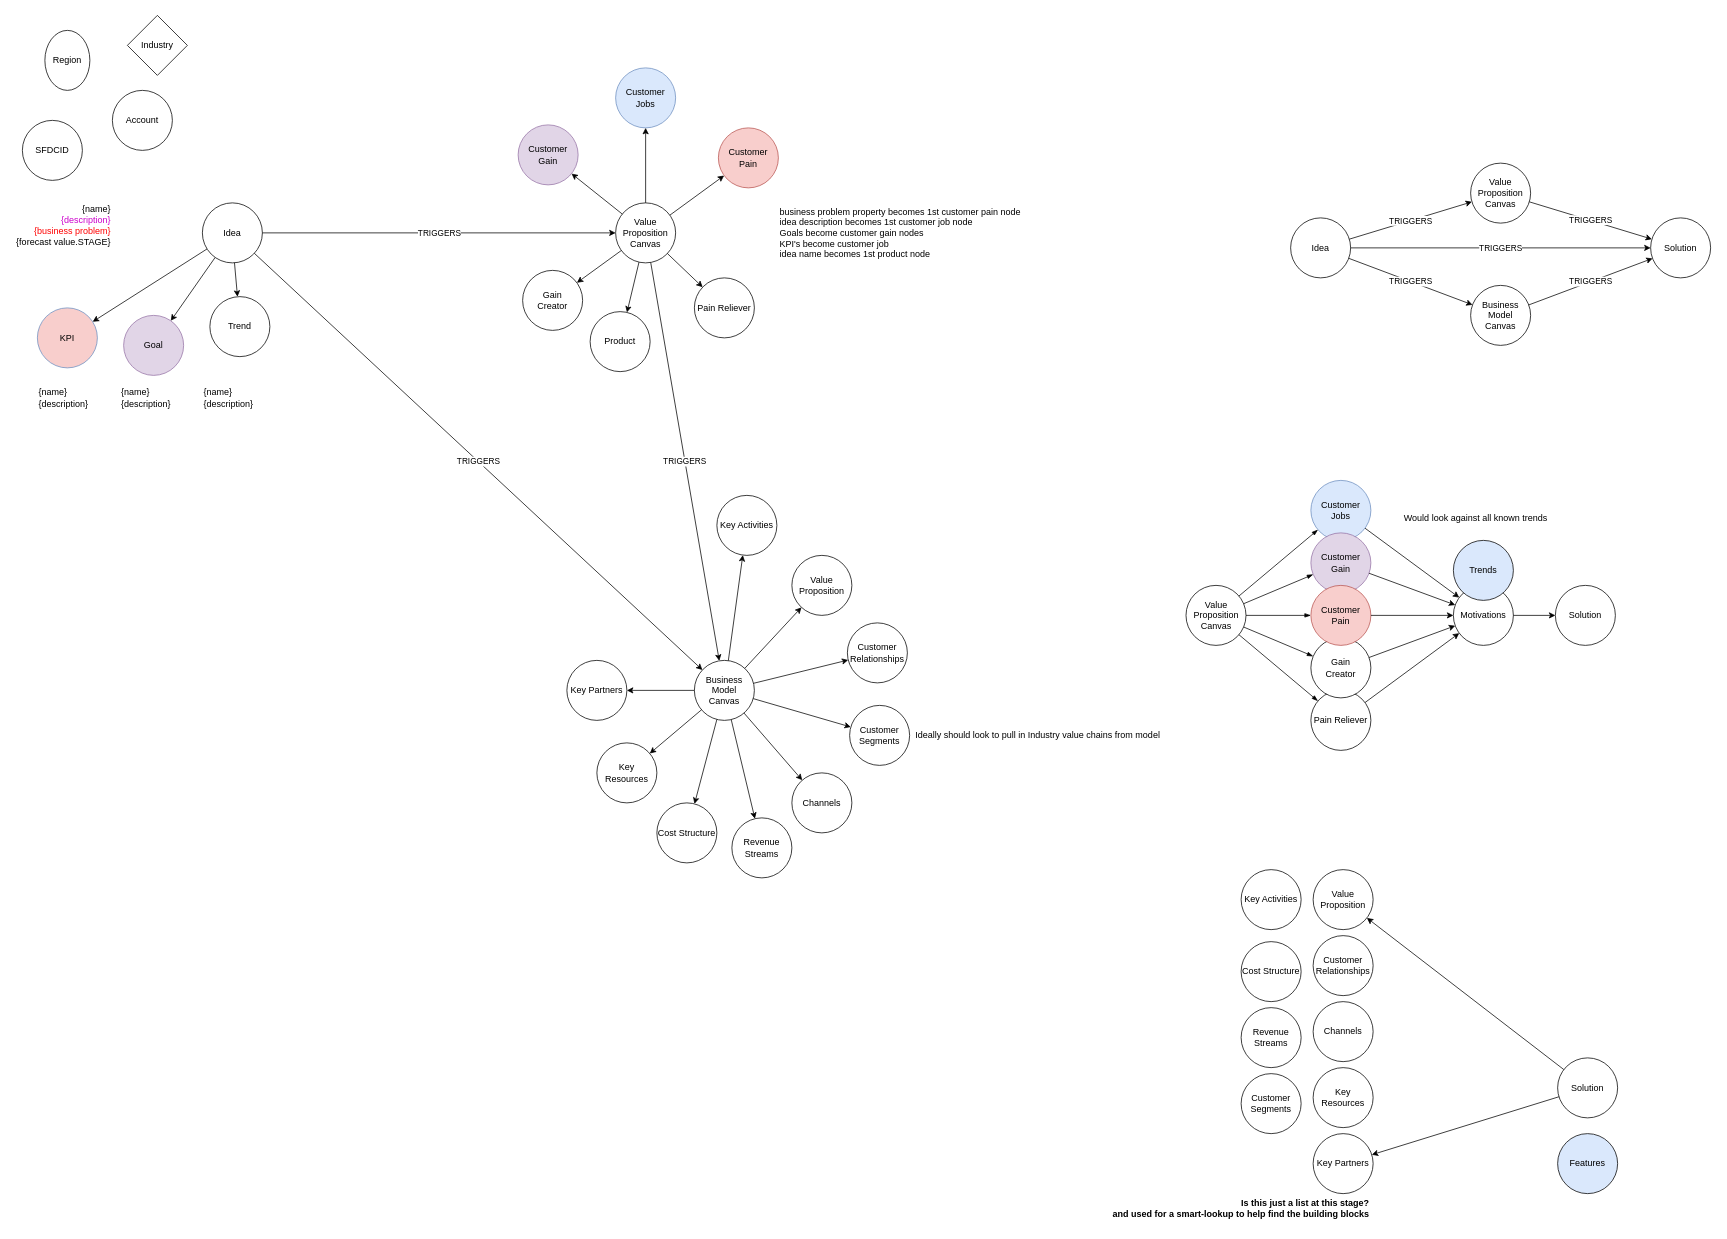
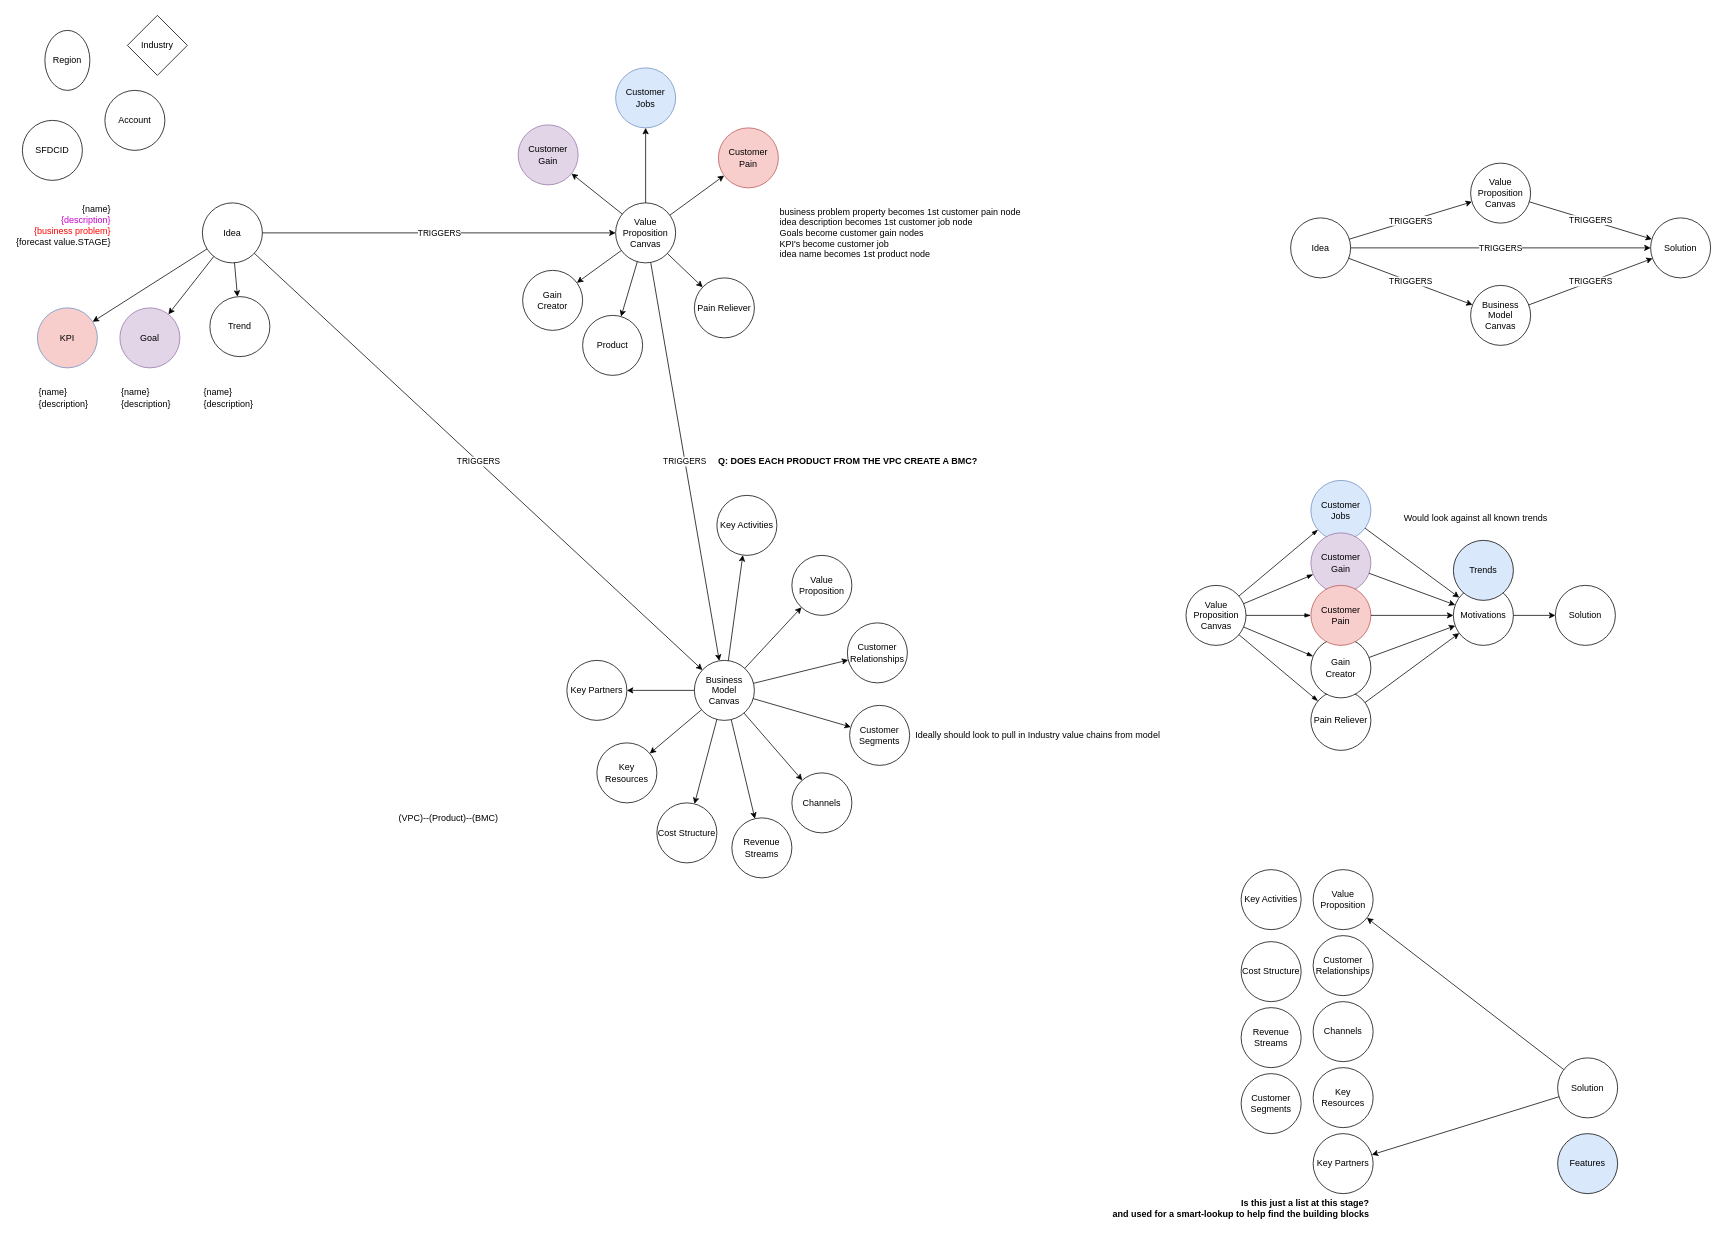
node "Account": moved (142, 120) -> (135, 120)
node "Product": moved (620, 342) -> (612, 345)
node "Goal": moved (153, 345) -> (150, 338)
node "Q: DOES EACH PRODUCT FROM THE VPC CREATE A BMC?": added
node "(VPC)--(Product)--(BMC)": added
